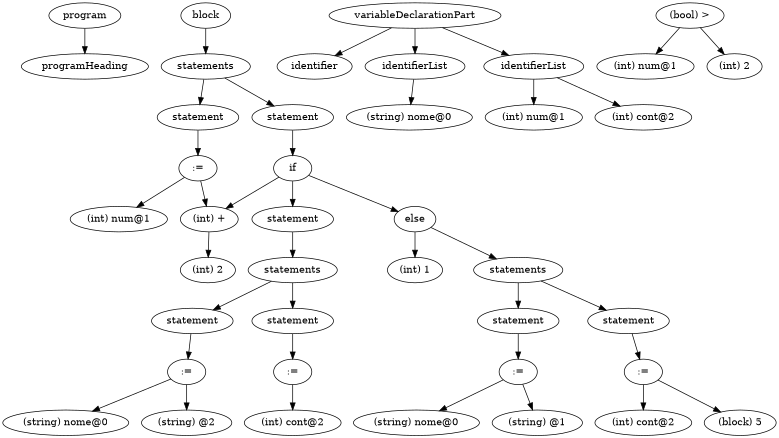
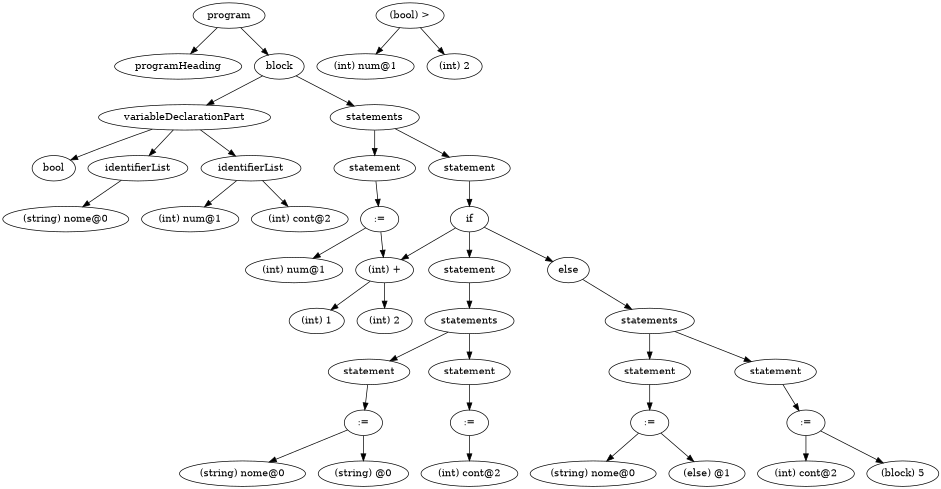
edge "program" -> "block": added
node "identifier": label "identifier" -> "bool"
edge "block" -> "variableDeclarationPart": added
edge "else" -> "(int) 1": now "(int) +" -> "(int) 1"
node "(string) @2": label "(string) @2" -> "(string) @0"
node "(string) @1": label "(string) @1" -> "(else) @1"
